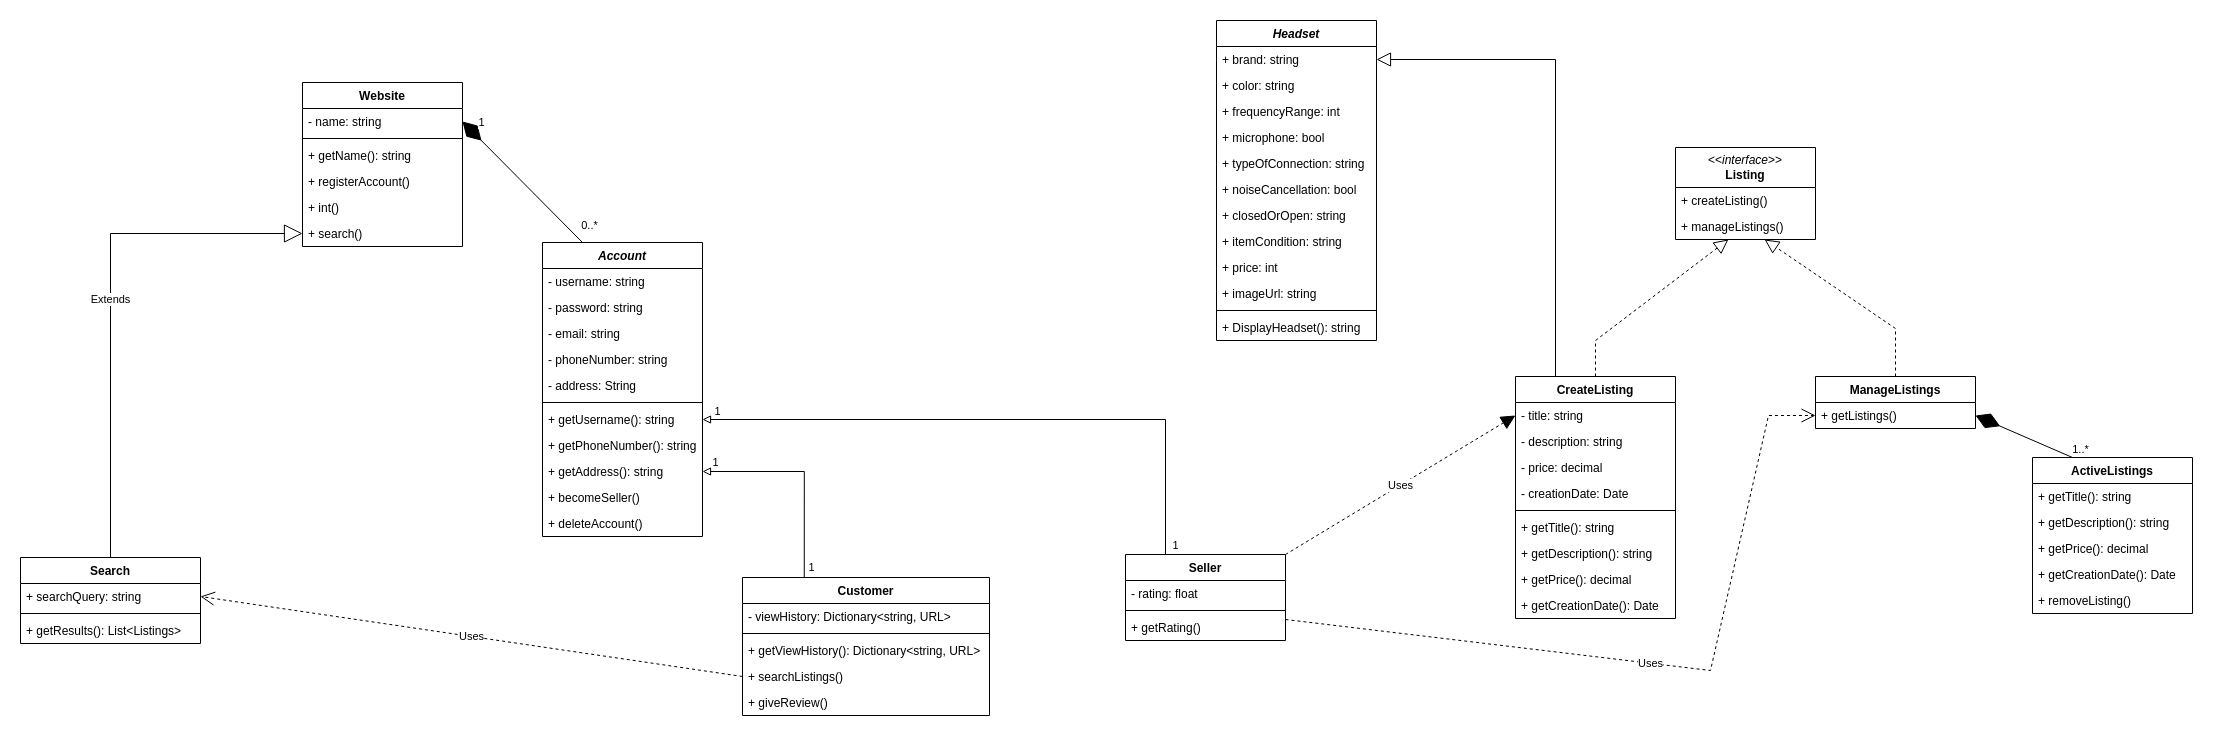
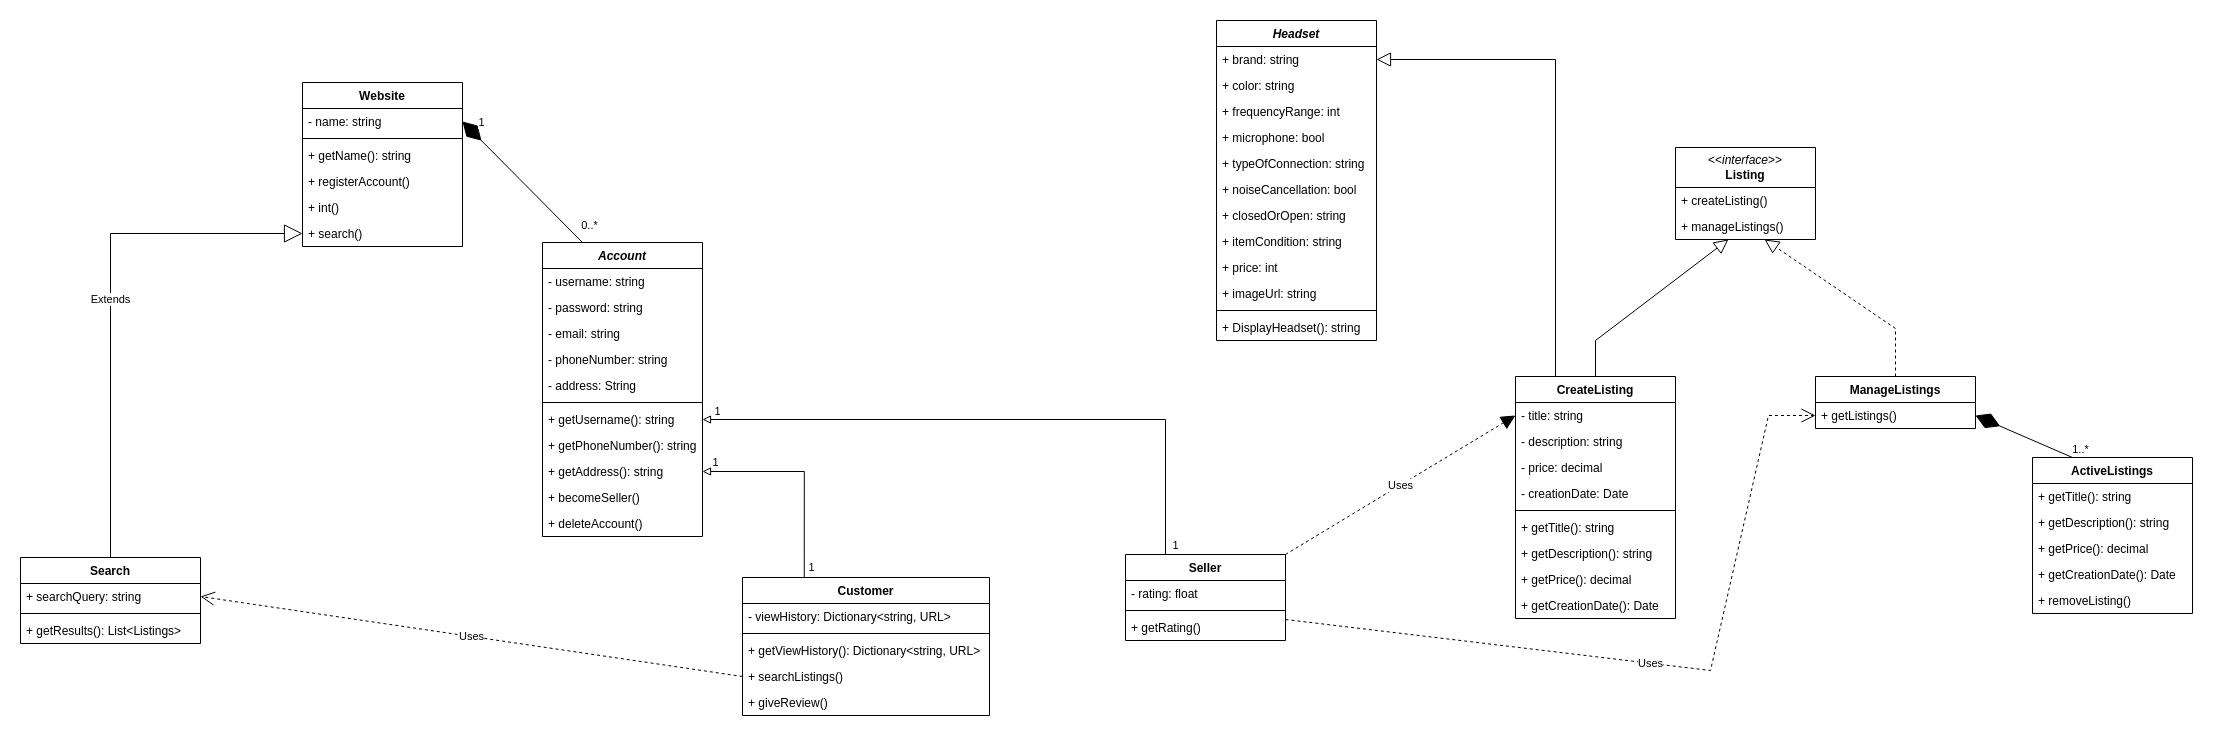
edge "CreateListing" -> "+ manageListings()": style dashed -> solid
